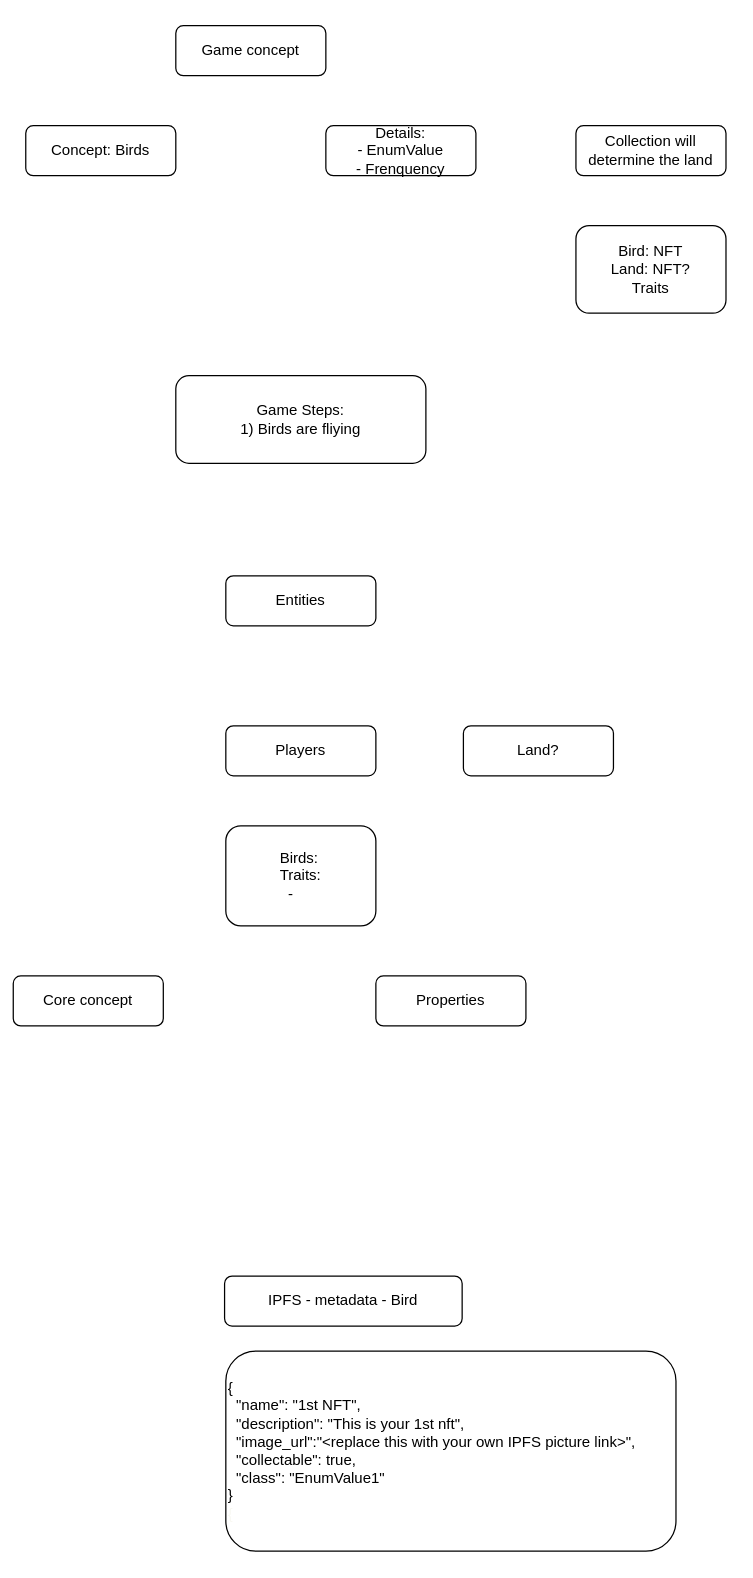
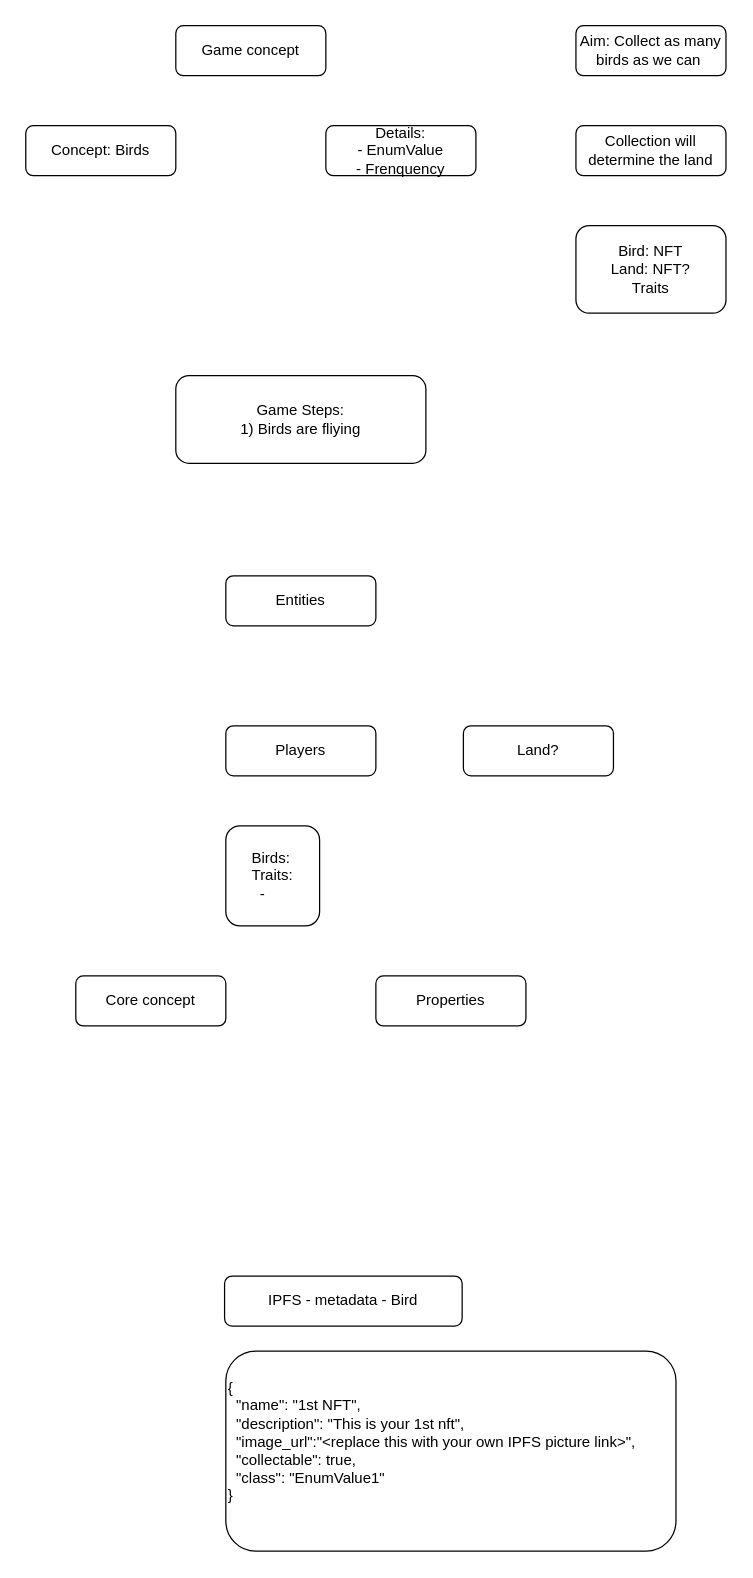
node "Aim: Collect as many birds as we can": added
node "Birds: Traits: -": size 150x100 -> 94x100
node "Core concept": moved (88, 1001) -> (151, 1001)
